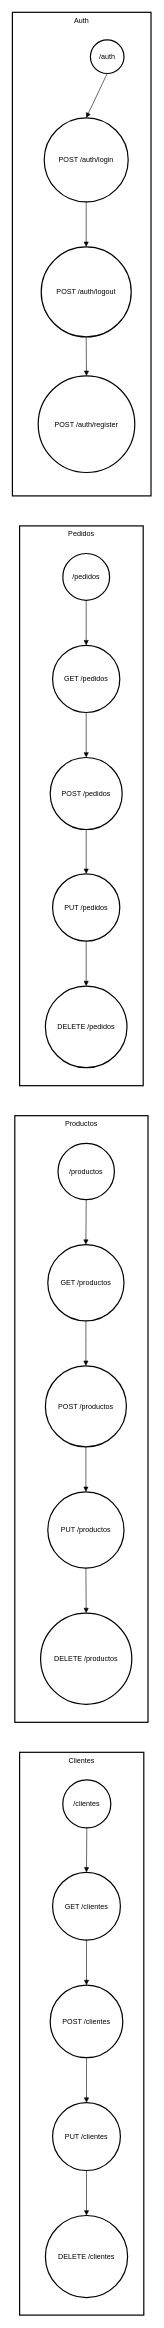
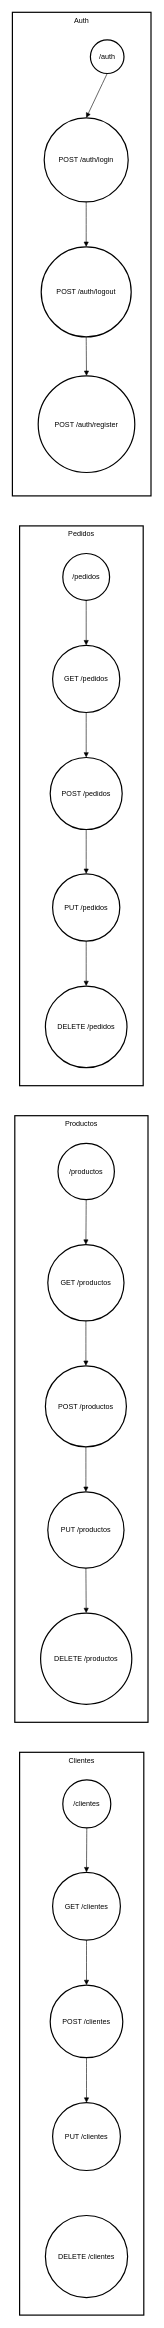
edge "PUT /clientes" -> "DELETE /clientes": removed
